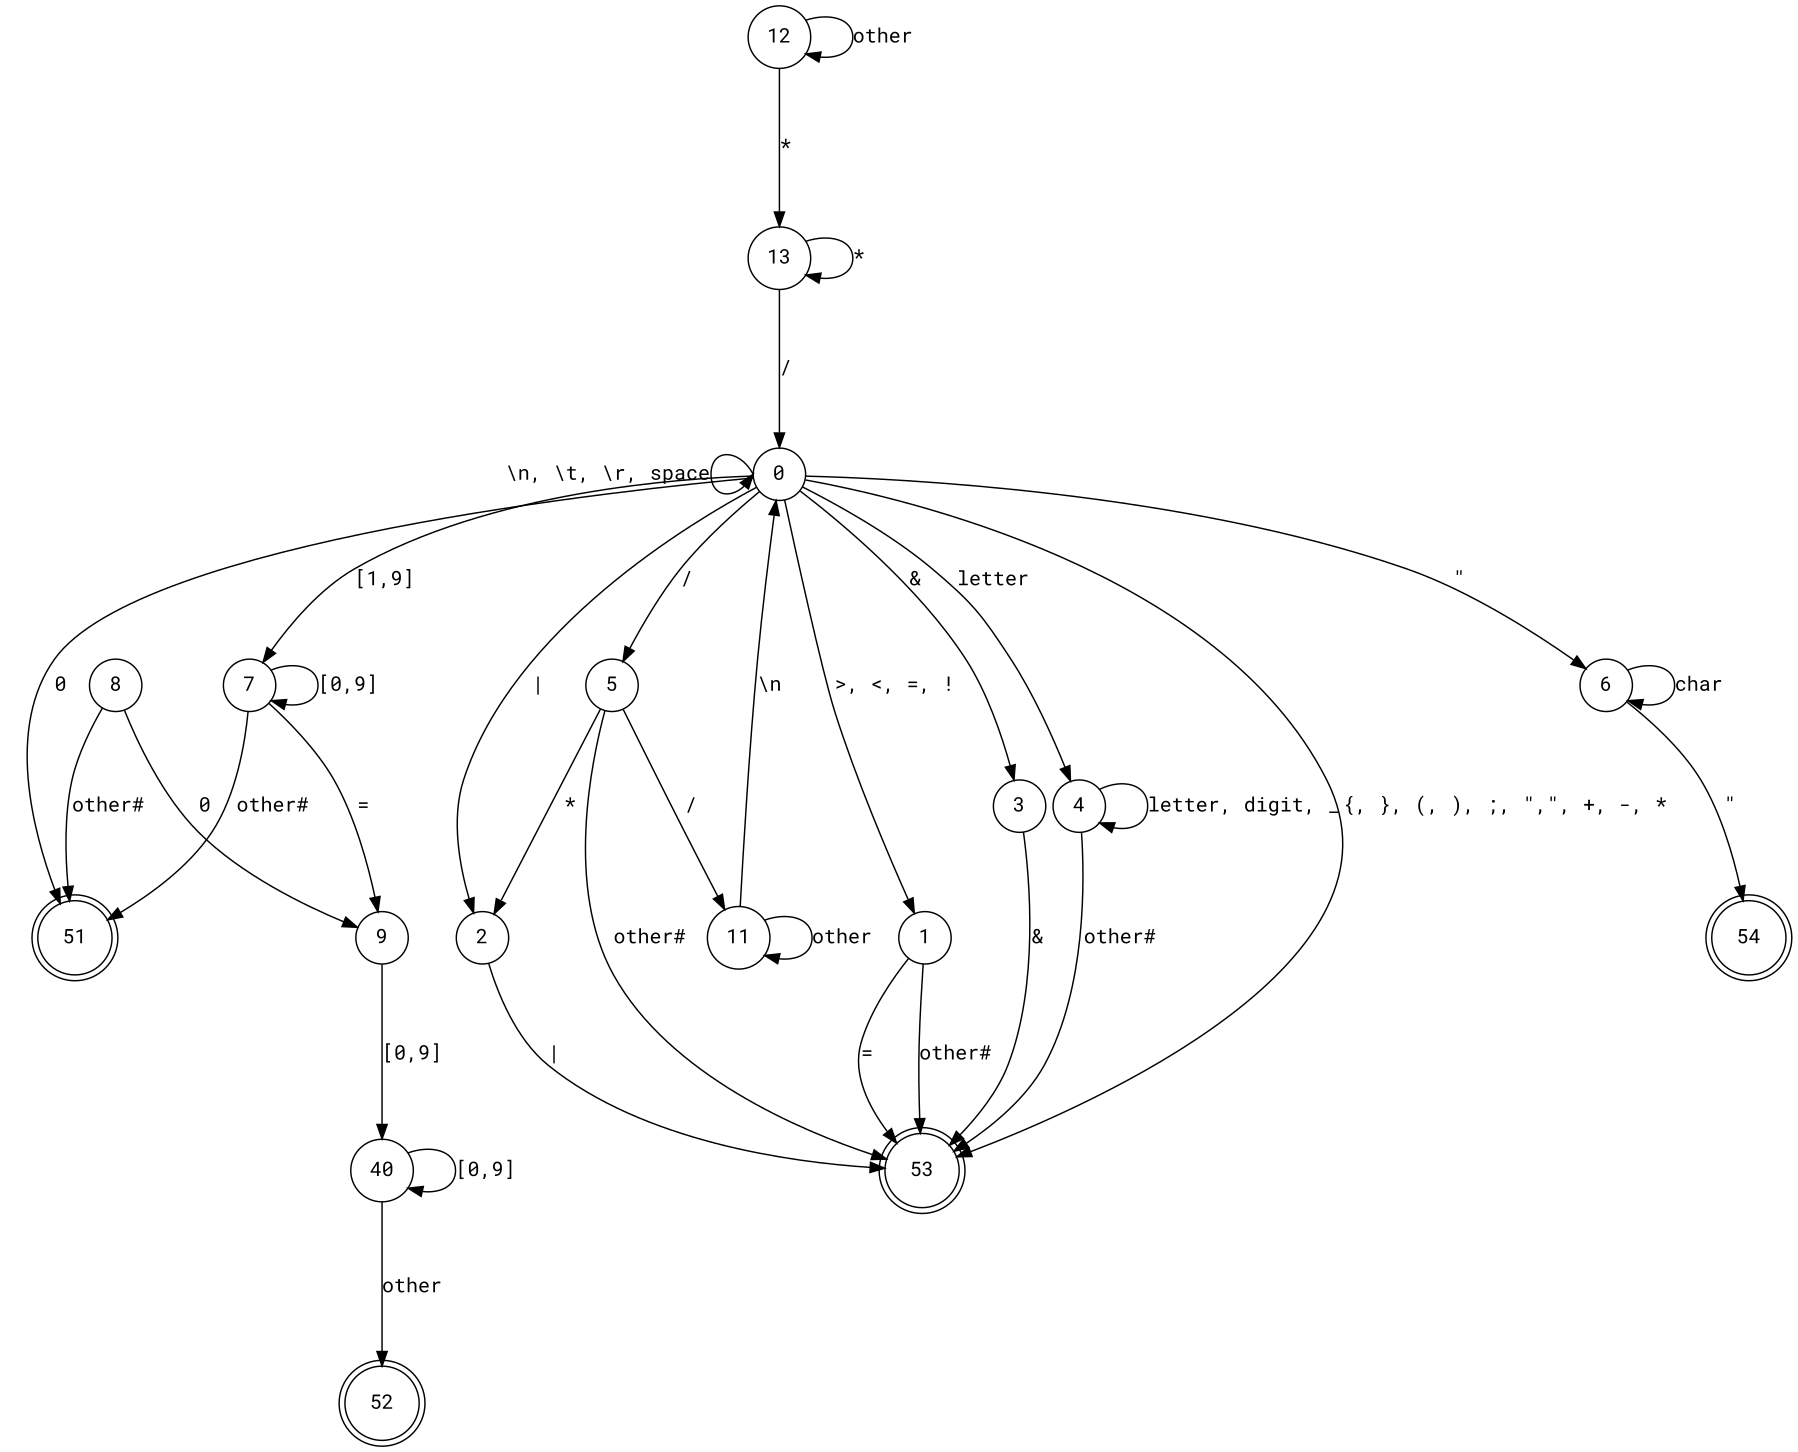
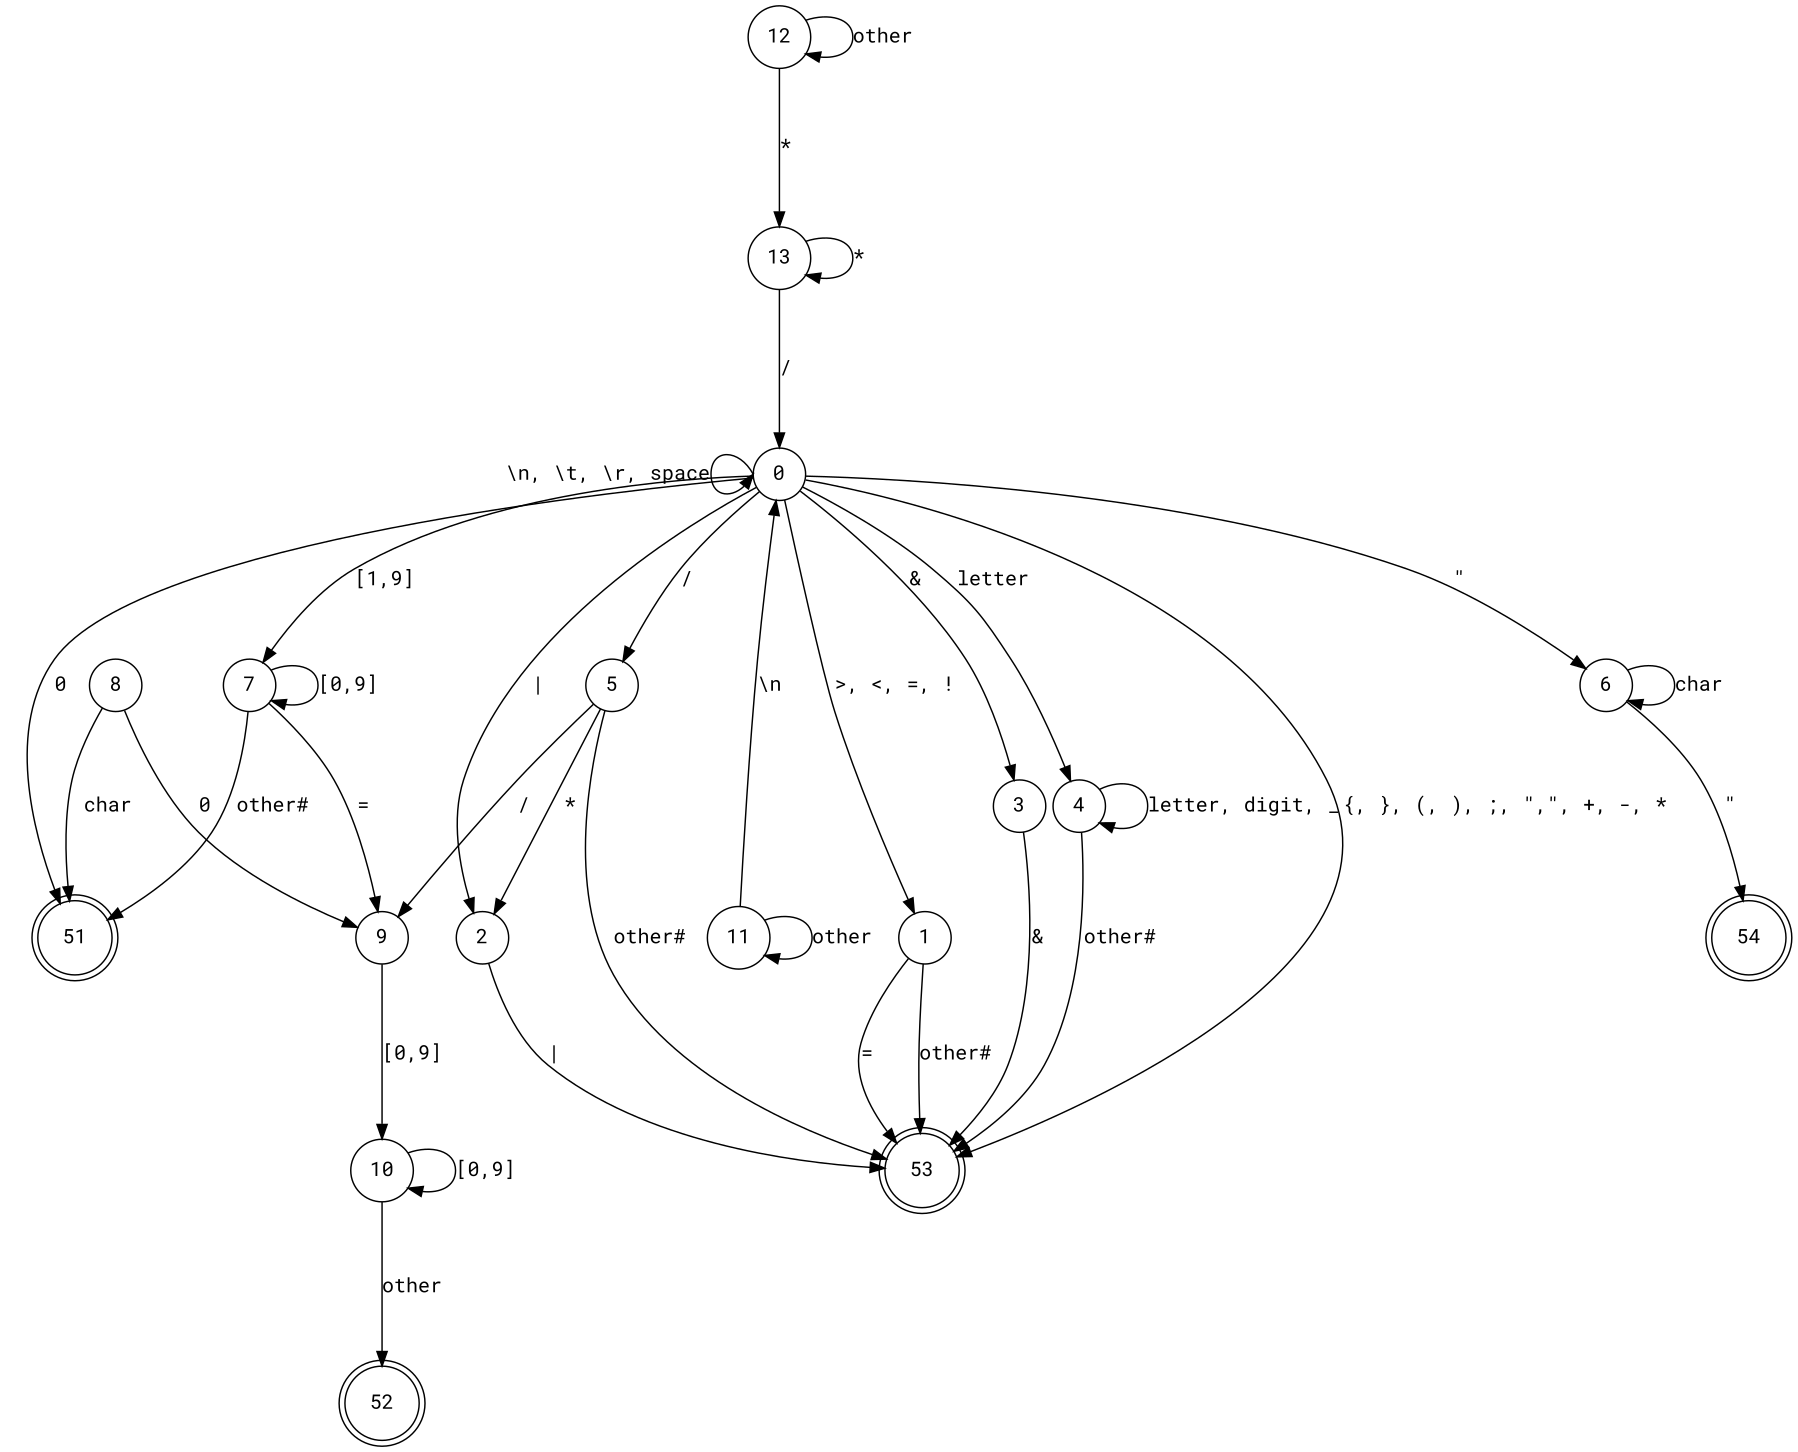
edge "5" -> "11": now "5" -> "9"
edge "8" -> "51": label "other#" -> "char"
node "40": label "40" -> "10"
